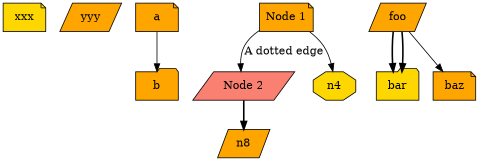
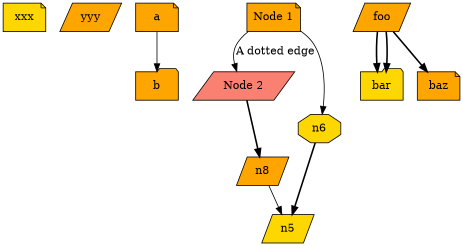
edge "foo" -> "baz": style solid -> bold
node "n4": label "n4" -> "n6"
node "n5": added
